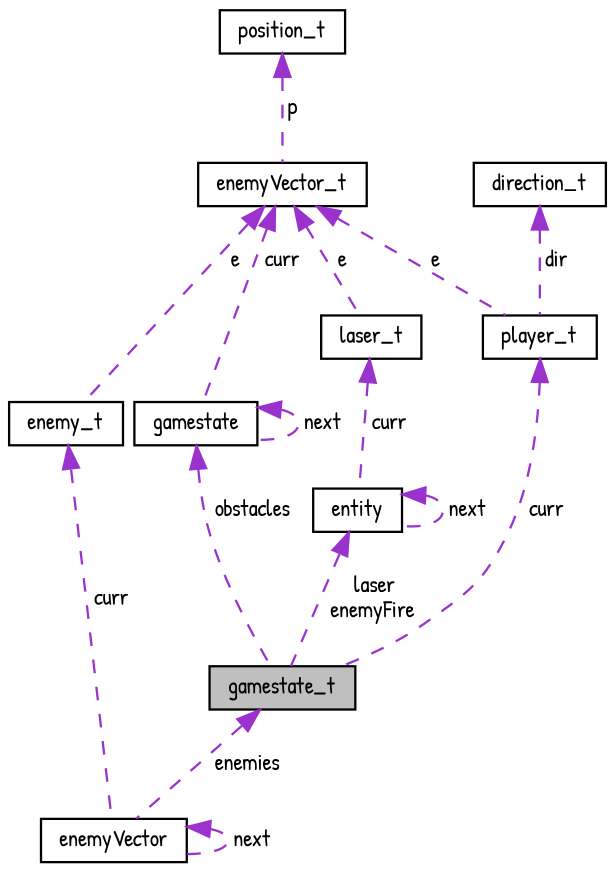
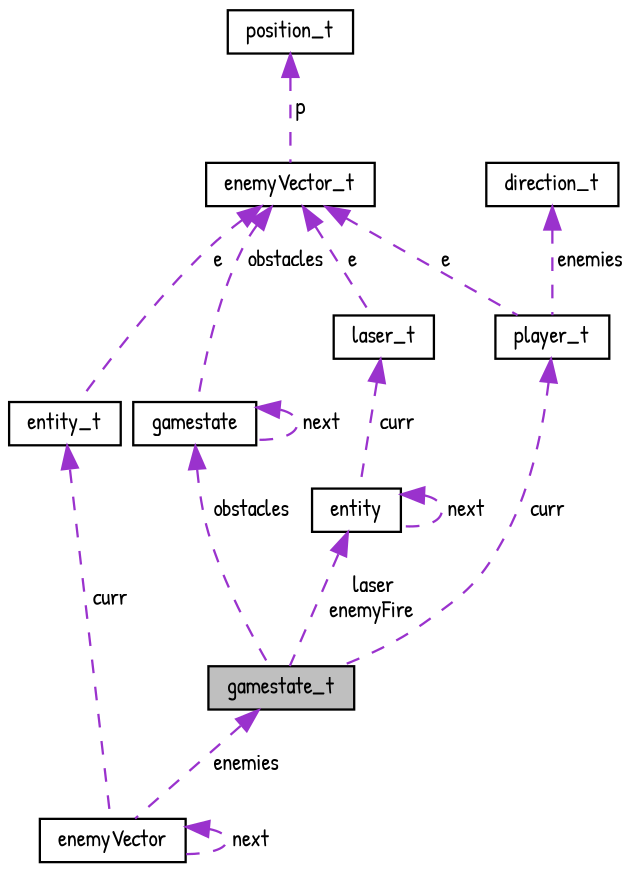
edge "gamestate" -> "enemyVector_t": label " curr" -> " obstacles"
edge "player_t" -> "direction_t": label " dir" -> " enemies"
node "enemy_t": label "enemy_t" -> "entity_t"
